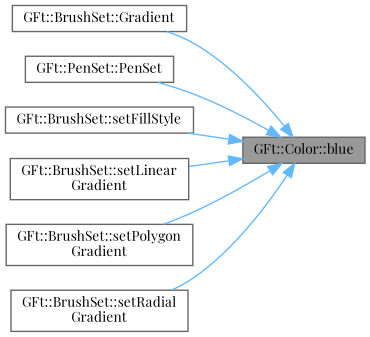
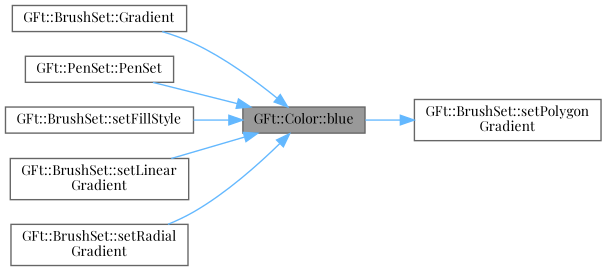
edge "GFt::BrushSet::setPolygon Gradient" -> "GFt::Color::blue": reversed
